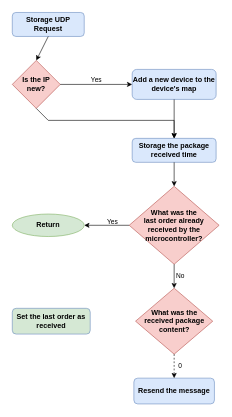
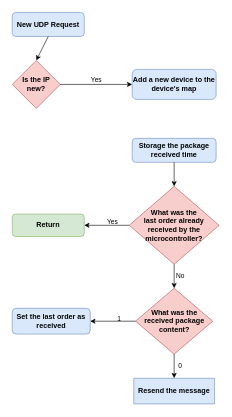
node "Storage UDP Request": label "Storage UDP Request" -> "New UDP Request"
edge "Add a new device to the device's map" -> "Storage the package received time": removed
edge "Is the IP new?" -> "Storage the package received time": removed
node "Return": shape ellipse -> rounded rectangle
node "Set the last order as received": fillcolor #d5e8d4 -> #dae8fc
edge "What was the received package content?" -> "Set the last order as received": added, label "1"
edge "What was the received package content?" -> "Resend the message": style dashed -> solid
node "Resend the message": shape rounded rectangle -> rectangle
